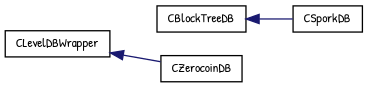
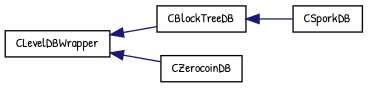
edge "CBlockTreeDB" -> "CLevelDBWrapper": added
